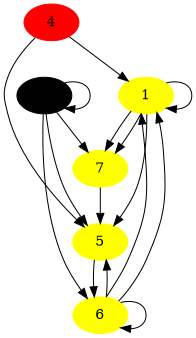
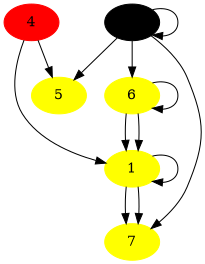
edge "1" -> "5": removed
edge "7" -> "5": removed
edge "5" -> "6": removed
edge "6" -> "5": removed
